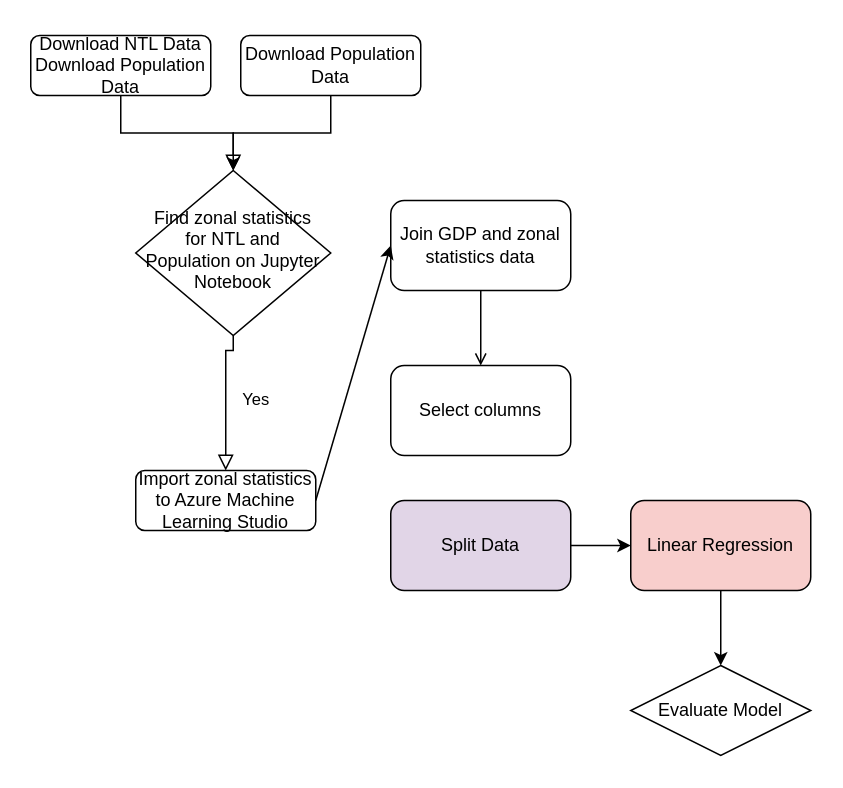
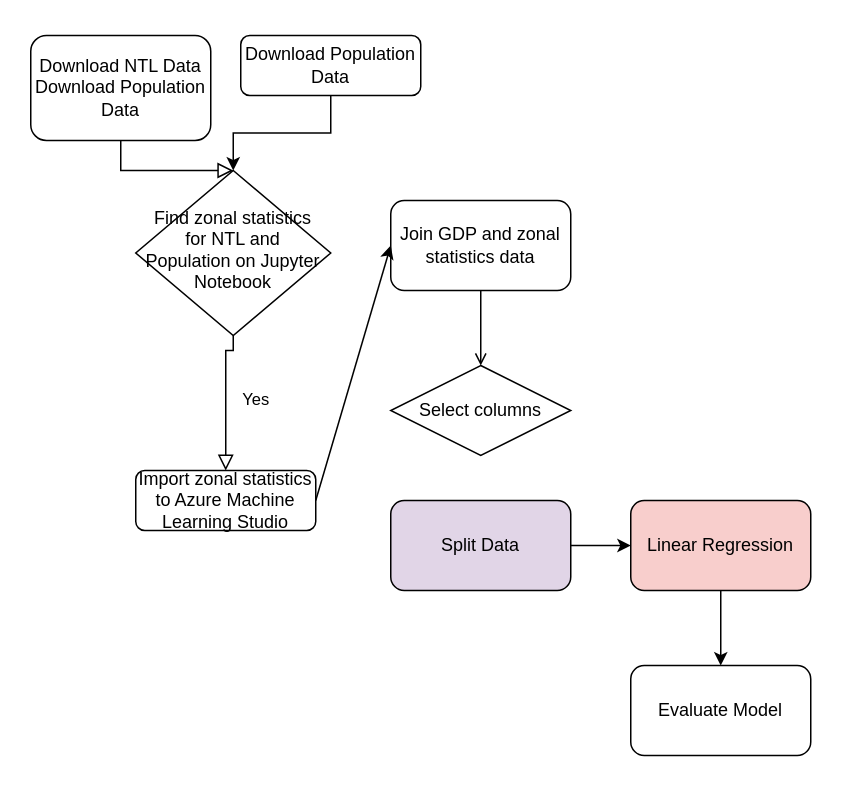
node "Download NTL Data Download Population Data": size 180x60 -> 180x105
node "Select columns": shape rounded rectangle -> diamond
node "Evaluate Model": shape diamond -> rounded rectangle
